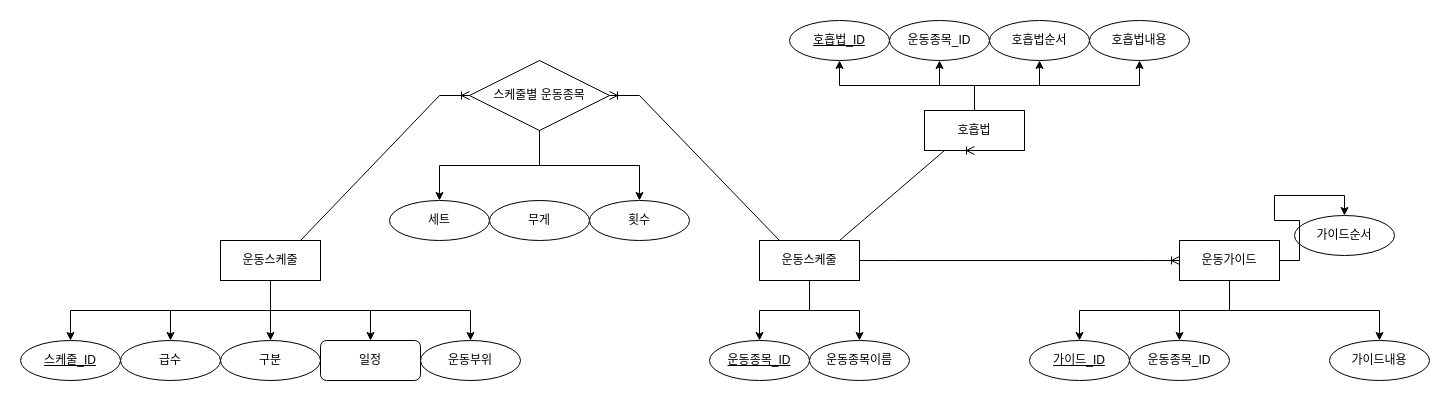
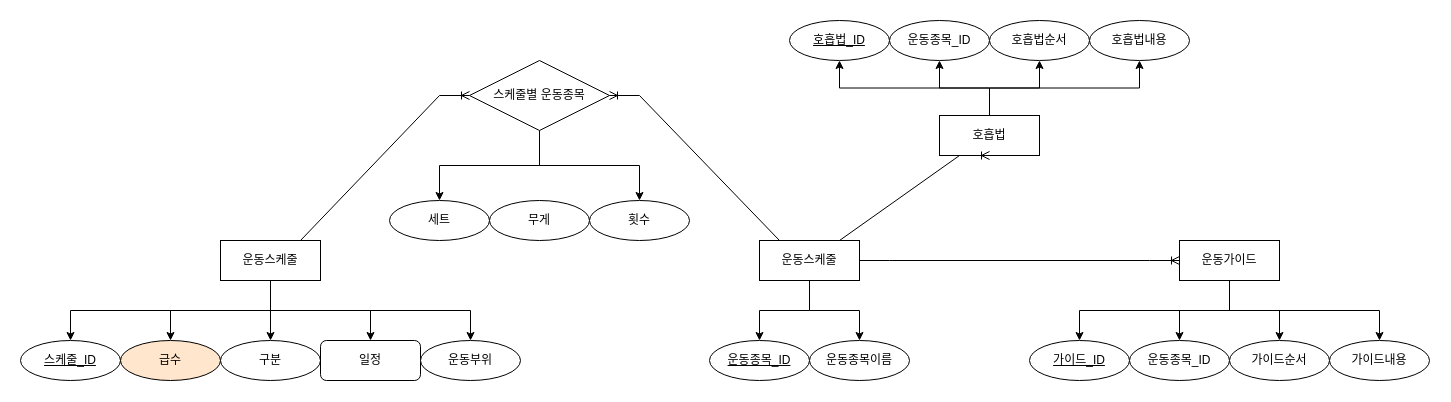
node "호흡법": moved (975, 131) -> (990, 136)
node "가이드순서": moved (1345, 236) -> (1280, 361)
node "급수": fillcolor #ffffff -> #ffe6cc
